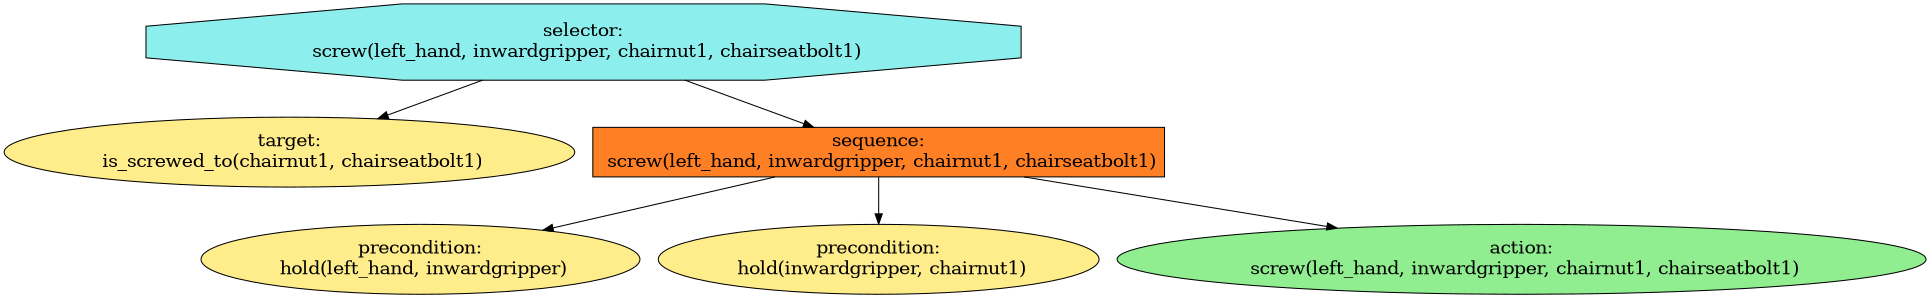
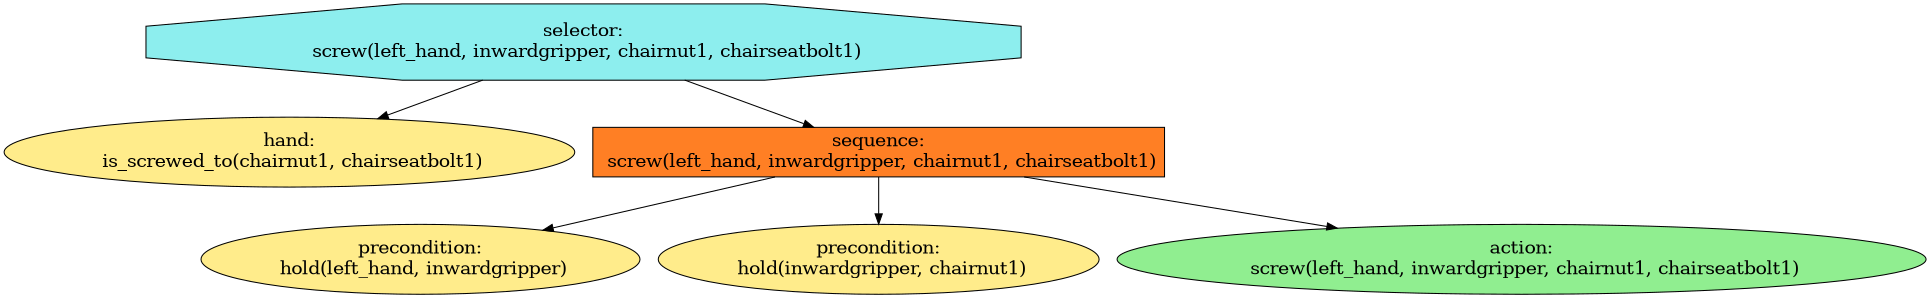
node "target: is_screwed_to(chairnut1, chairseatbolt1)": label "target: is_screwed_to(chairnut1, chairseatbolt1)" -> "hand: is_screwed_to(chairnut1, chairseatbolt1)"
